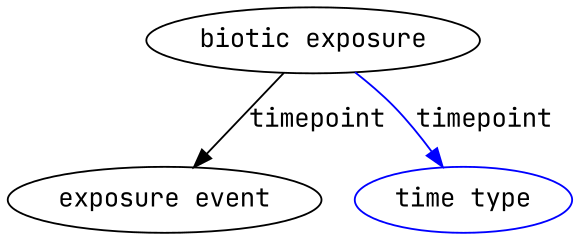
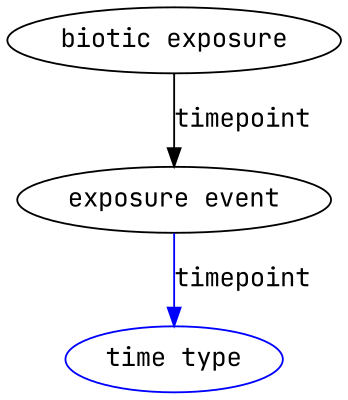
edge "biotic exposure" -> "time type": now "exposure event" -> "time type"
